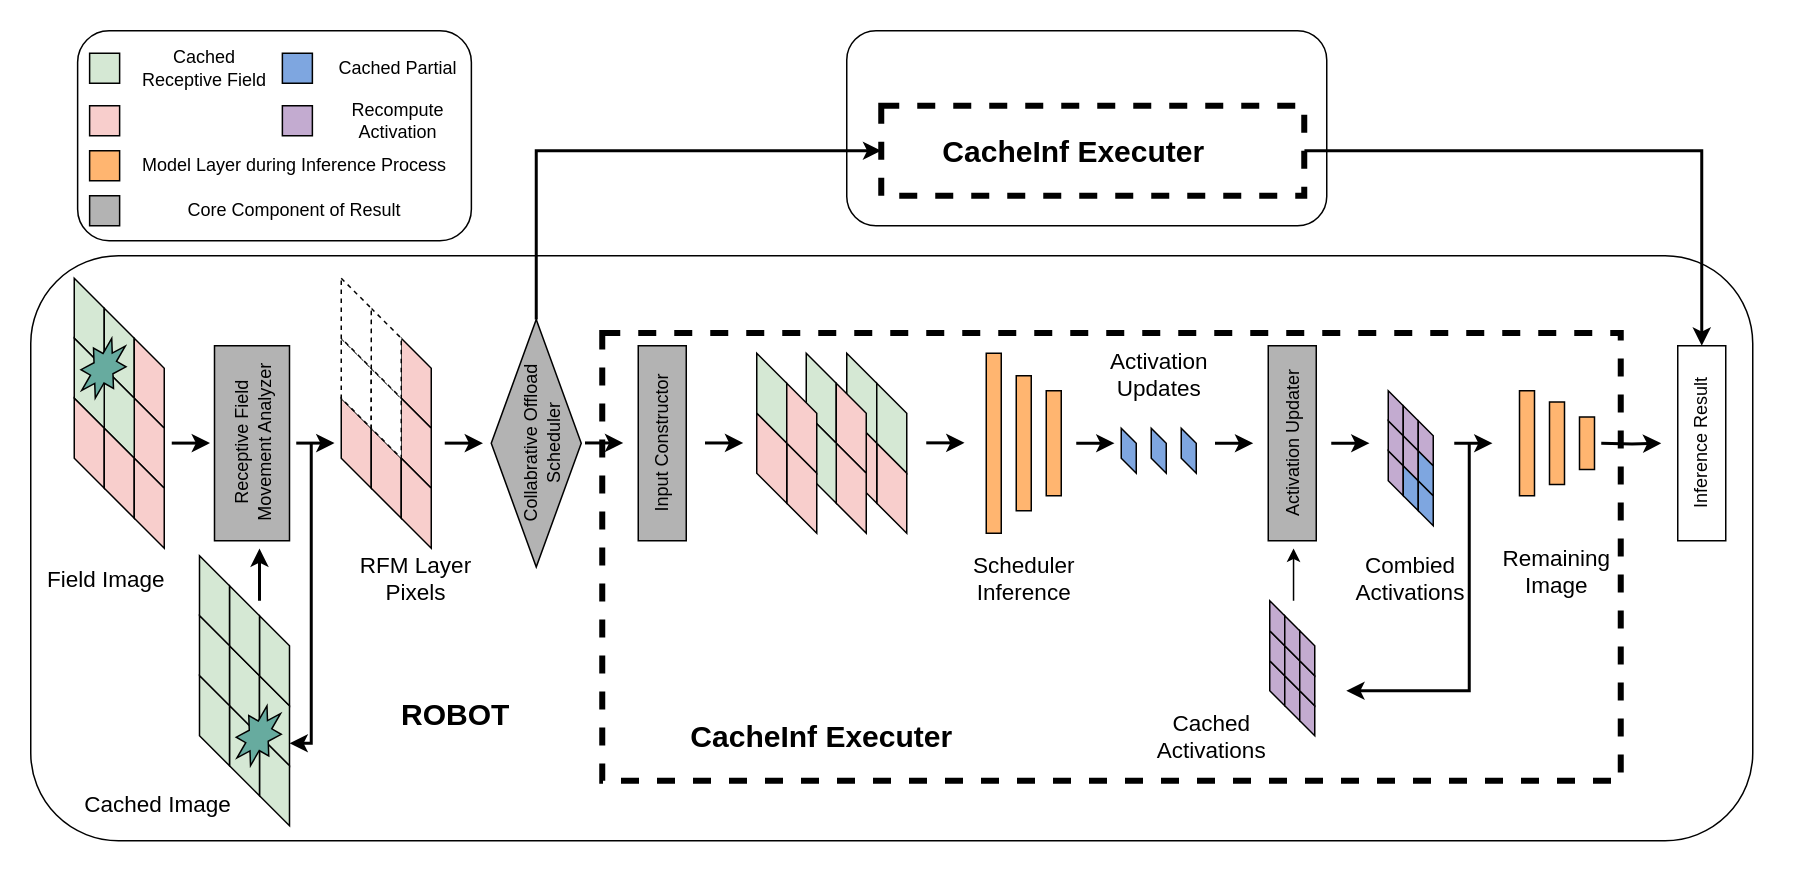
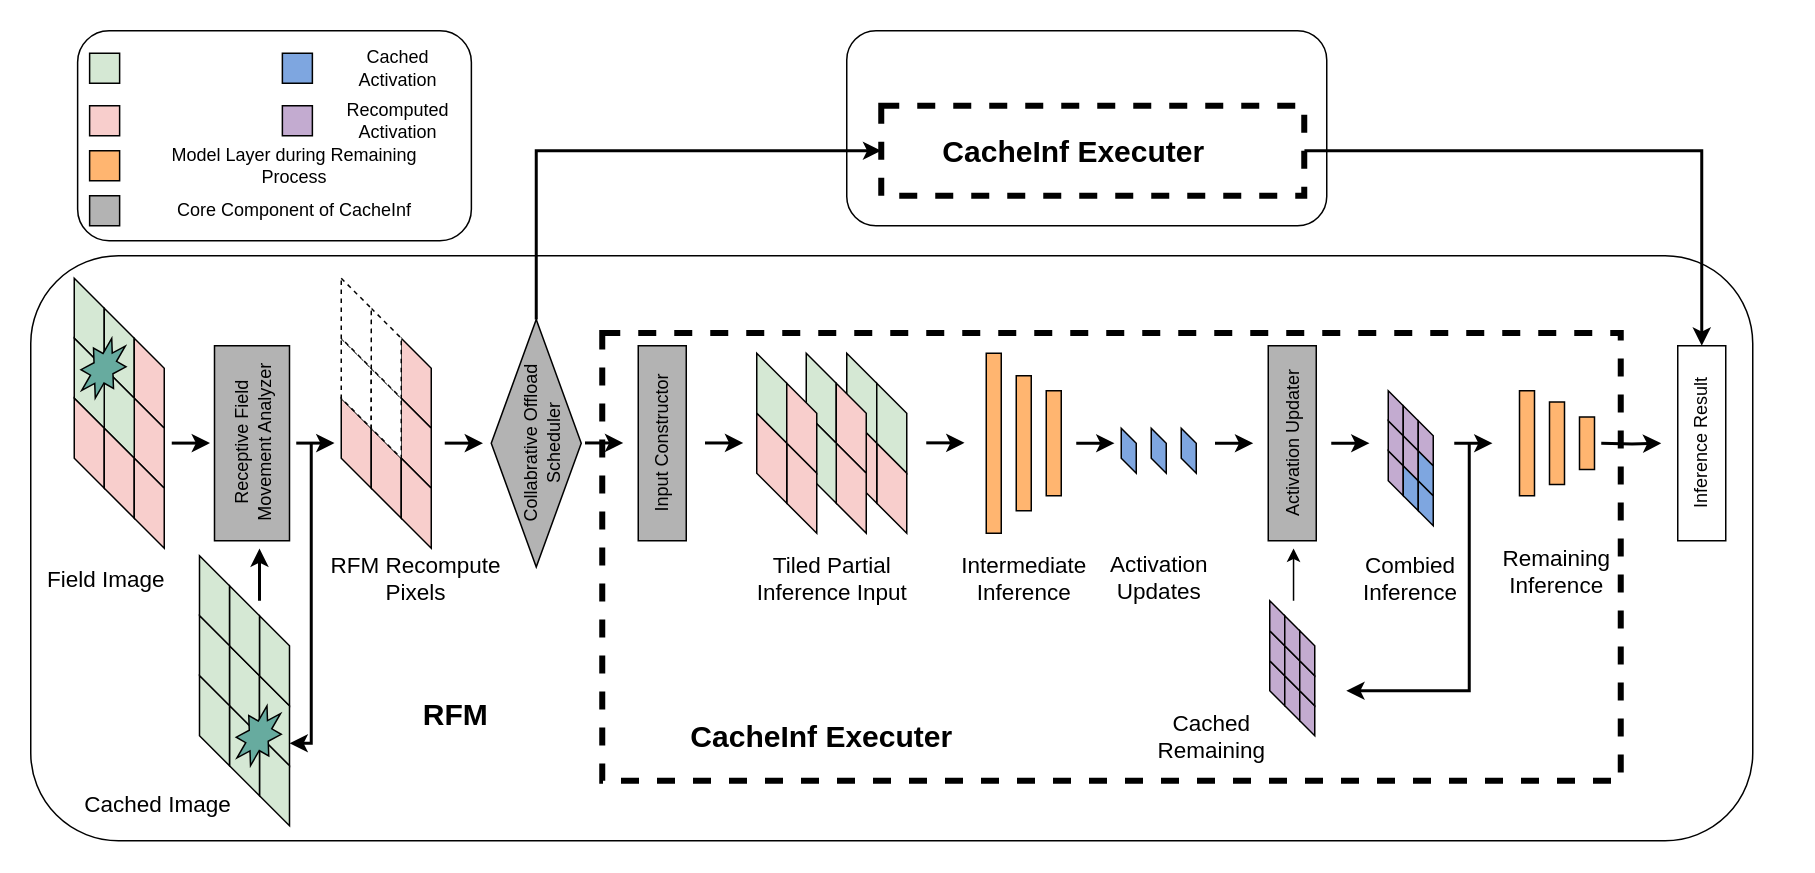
node "Cached Receptive Field": removed
node "Cached Partial": label "Cached Partial" -> "Cached Activation"
node "Recompute Activation": label "Recompute Activation" -> "Recomputed Activation"
node "Model Layer during Inference Process": label "Model Layer during Inference Process" -> "Model Layer during Remaining Process"
node "Core Component of Result": label "Core Component of Result" -> "Core Component of CacheInf"
node "Activation Updates": moved (1159, 387) -> (1159, 590)
node "Remaining Image": label "Remaining Image" -> "Remaining Inference"
node "RFM Layer Pixels": label "RFM Layer Pixels" -> "RFM Recompute Pixels"
node "Tiled Partial Inference Input": added
node "Scheduler Inference": label "Scheduler Inference" -> "Intermediate Inference"
node "Combied Activations": label "Combied Activations" -> "Combied Inference"
node "ROBOT": label "ROBOT" -> "RFM"
node "Cached Activations": label "Cached Activations" -> "Cached Remaining"
